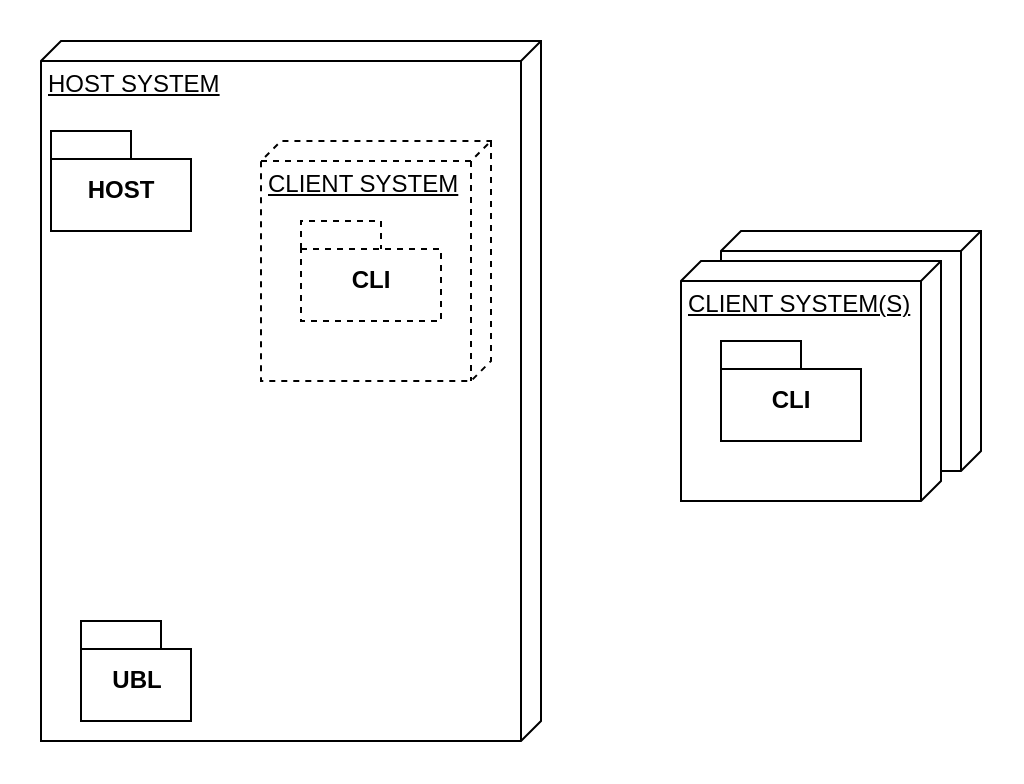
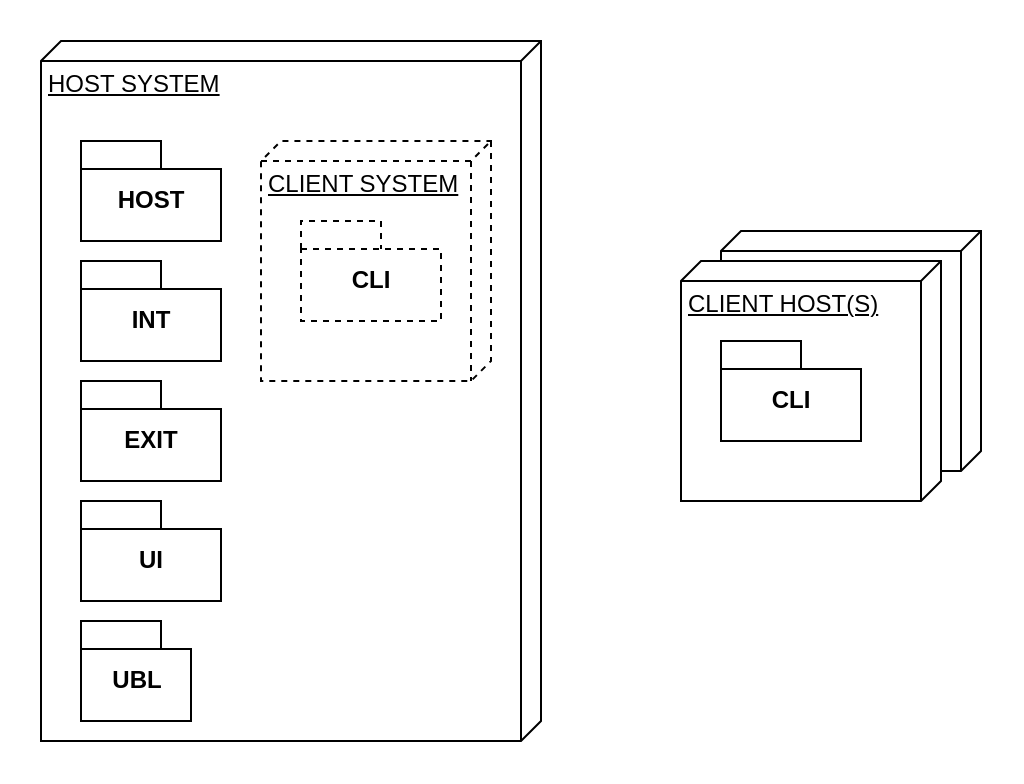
node "HOST": moved (121, 181) -> (151, 191)
node "CLIENT SYSTEM(S)": label "CLIENT SYSTEM(S)" -> "CLIENT HOST(S)"
node "INT": added
node "EXIT": added
node "UI": added
